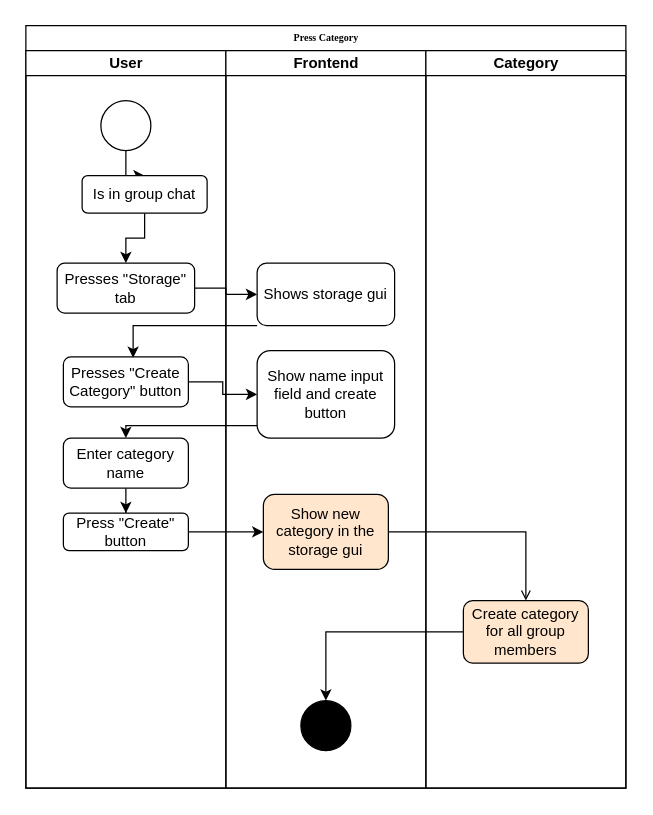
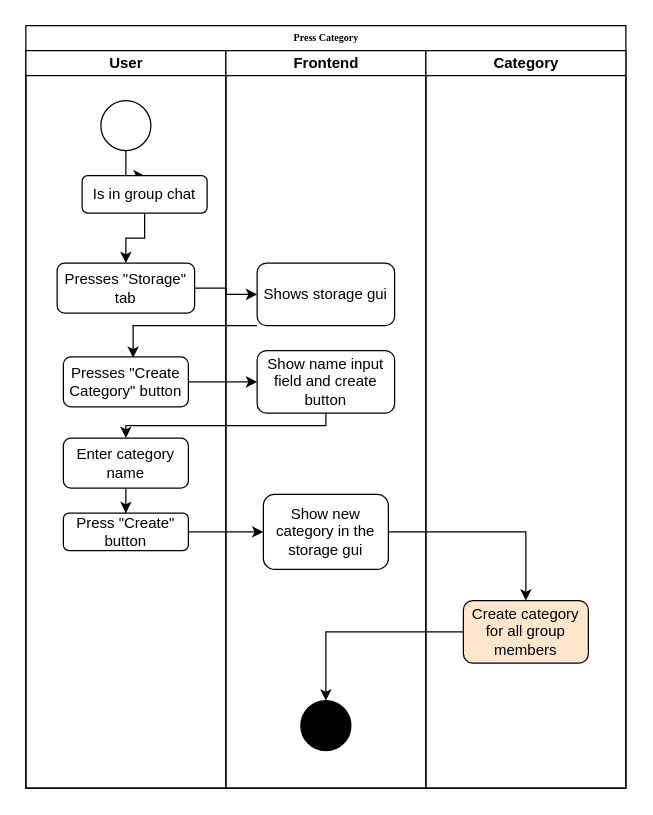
node "Show name input field and create button": size 138x88 -> 138x63
node "Show new category in the storage gui": fillcolor #ffe6cc -> #ffffff
edge "Show new category in the storage gui" -> "Create category for all group members": arrowhead open -> classic
